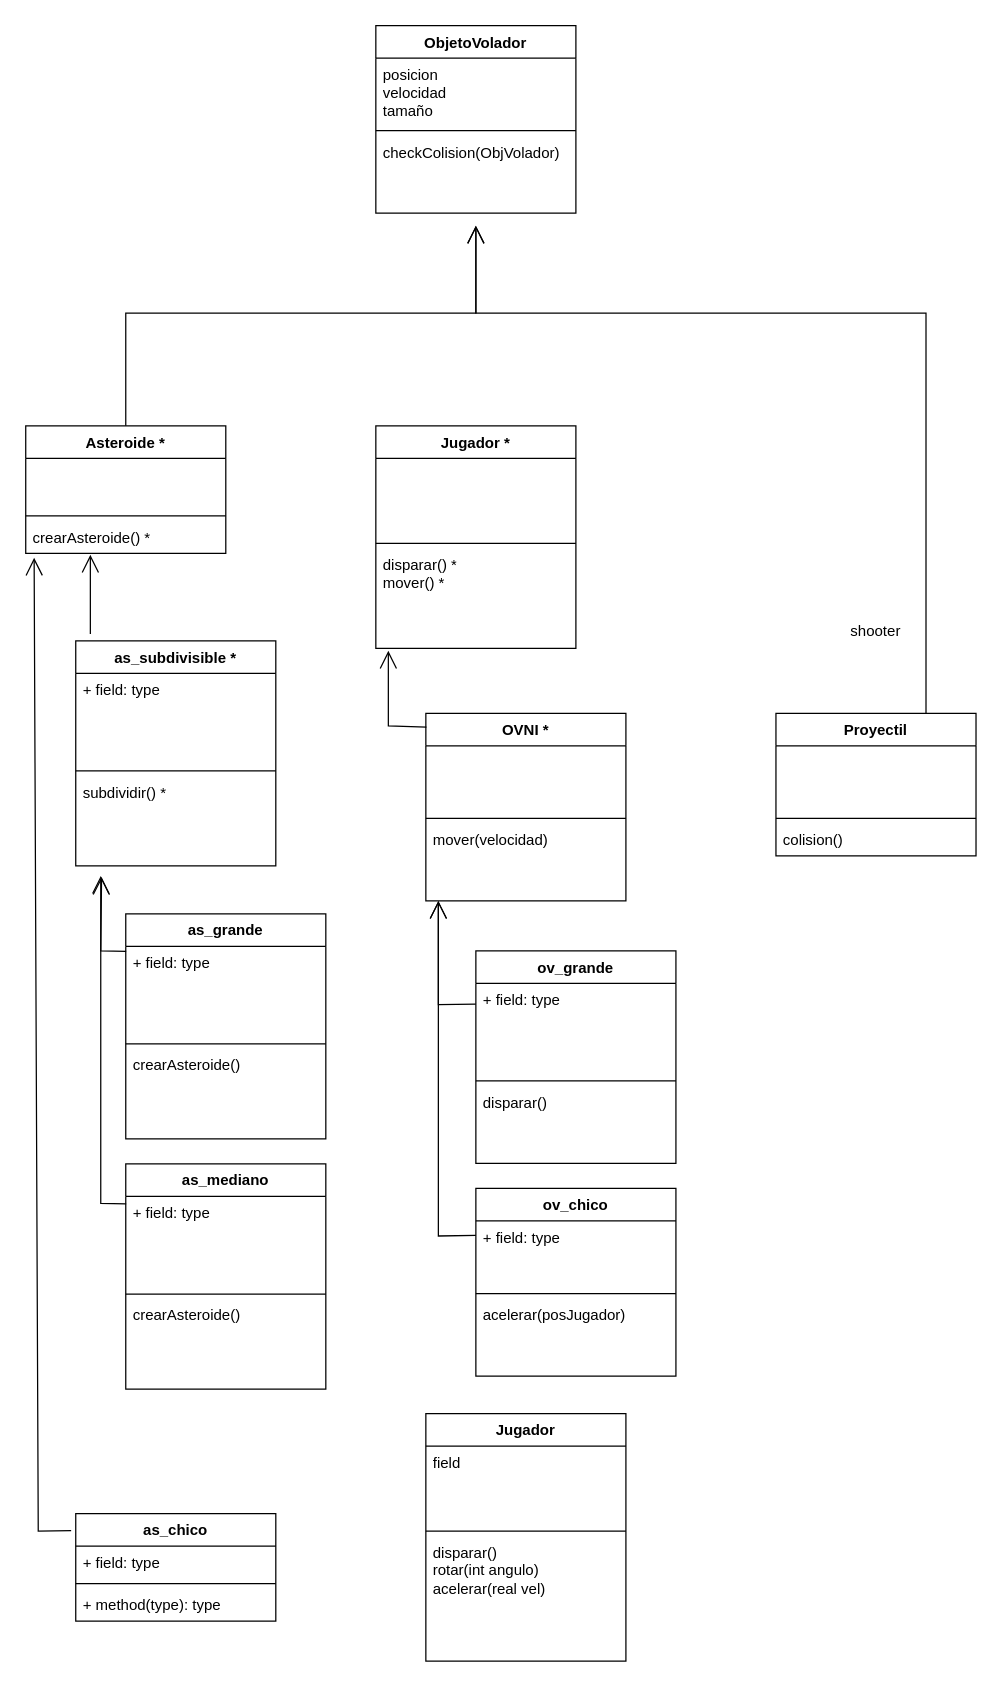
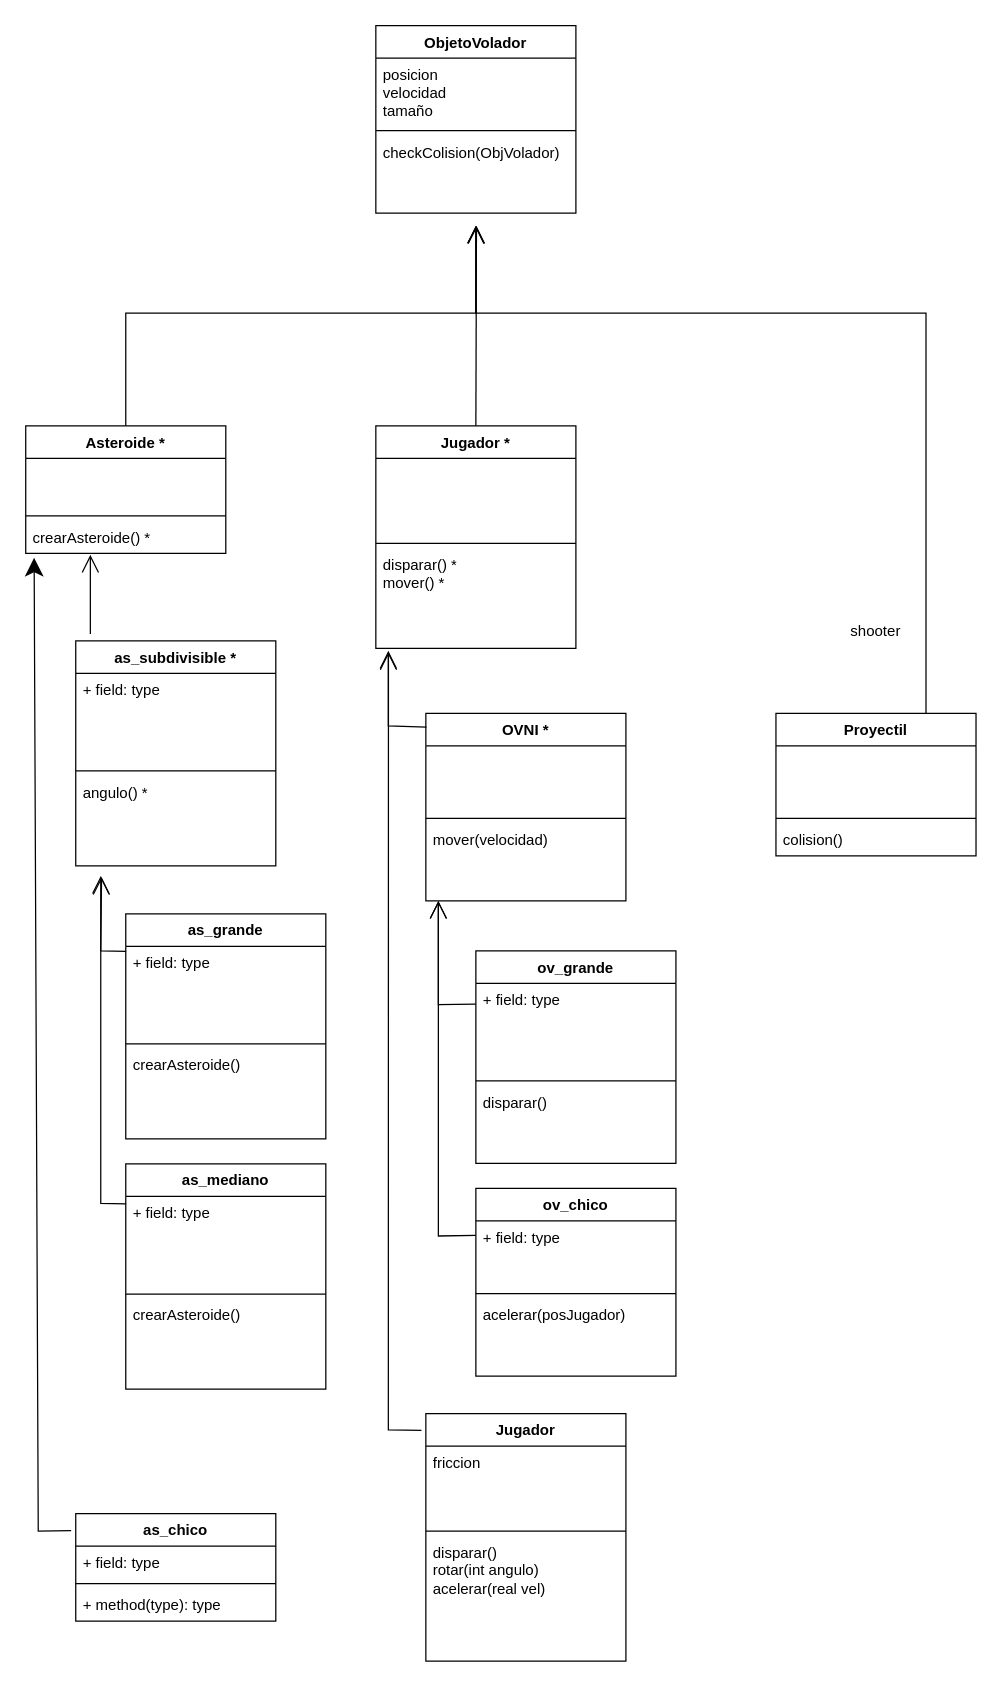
edge "Jugador *" -> "checkColision(ObjVolador)": added
edge "as_chico" -> "crearAsteroide() *": arrowhead open -> classic
node "subdividir() *": label "subdividir() *" -> "angulo() *"
edge "Jugador" -> "disparar() * mover() *": added
node "field": label "field" -> "friccion"
